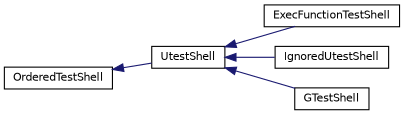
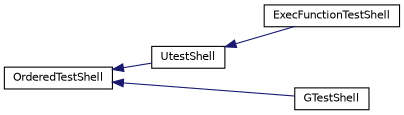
node "IgnoredUtestShell": removed
edge "GTestShell" -> "UtestShell": now "GTestShell" -> "OrderedTestShell"
